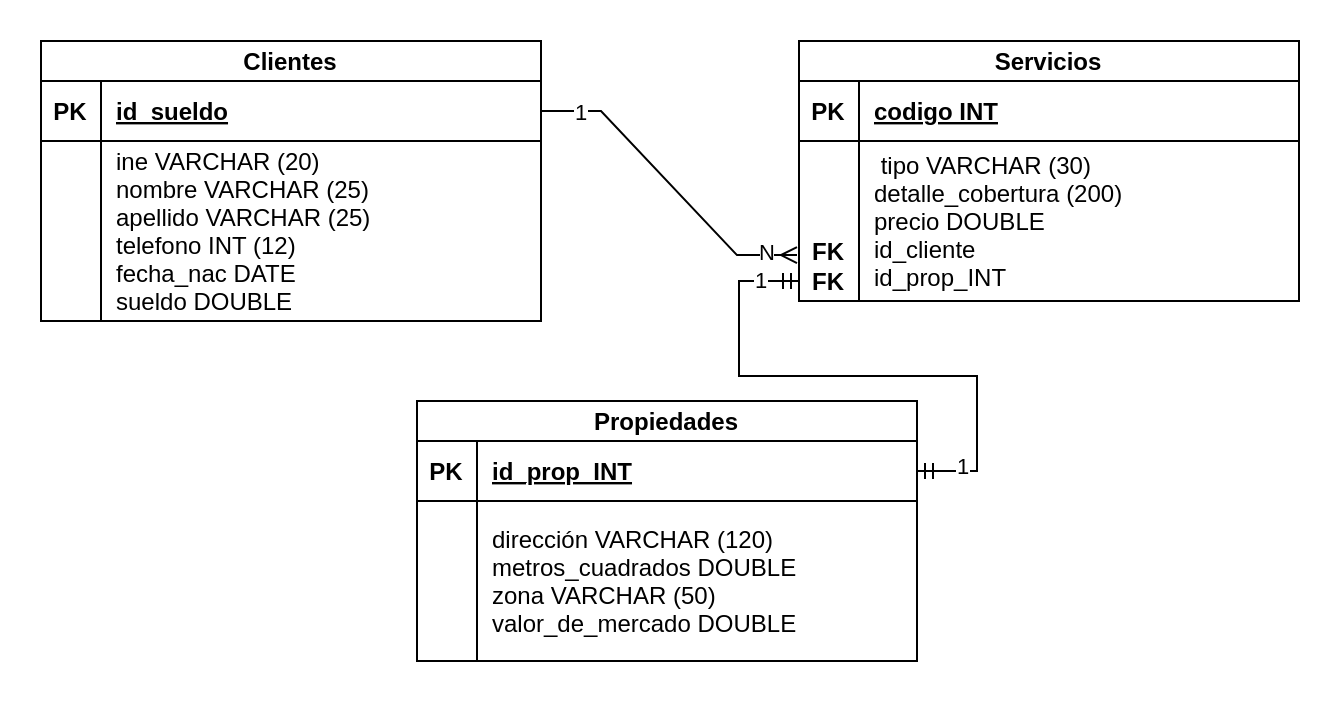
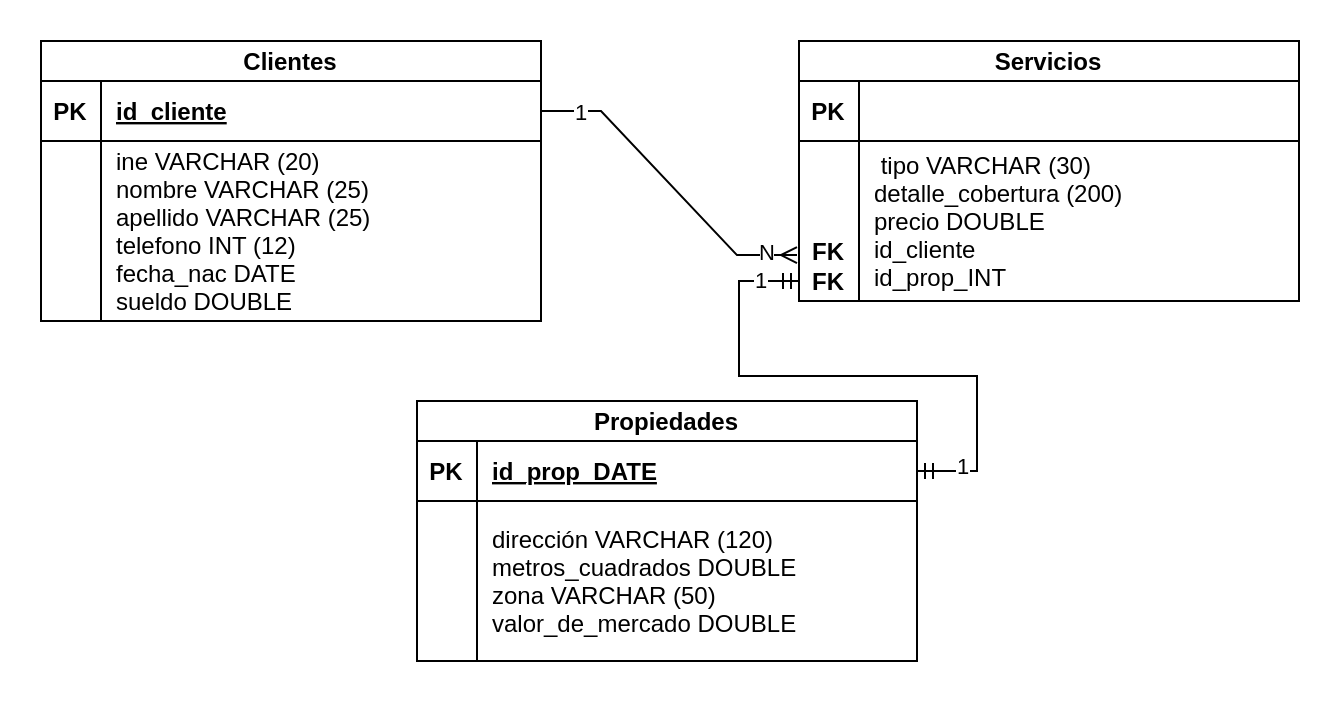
node "codigo INT": removed
node "id_sueldo": label "id_sueldo" -> "id_cliente"
node "id_prop_INT": label "id_prop_INT" -> "id_prop_DATE"
